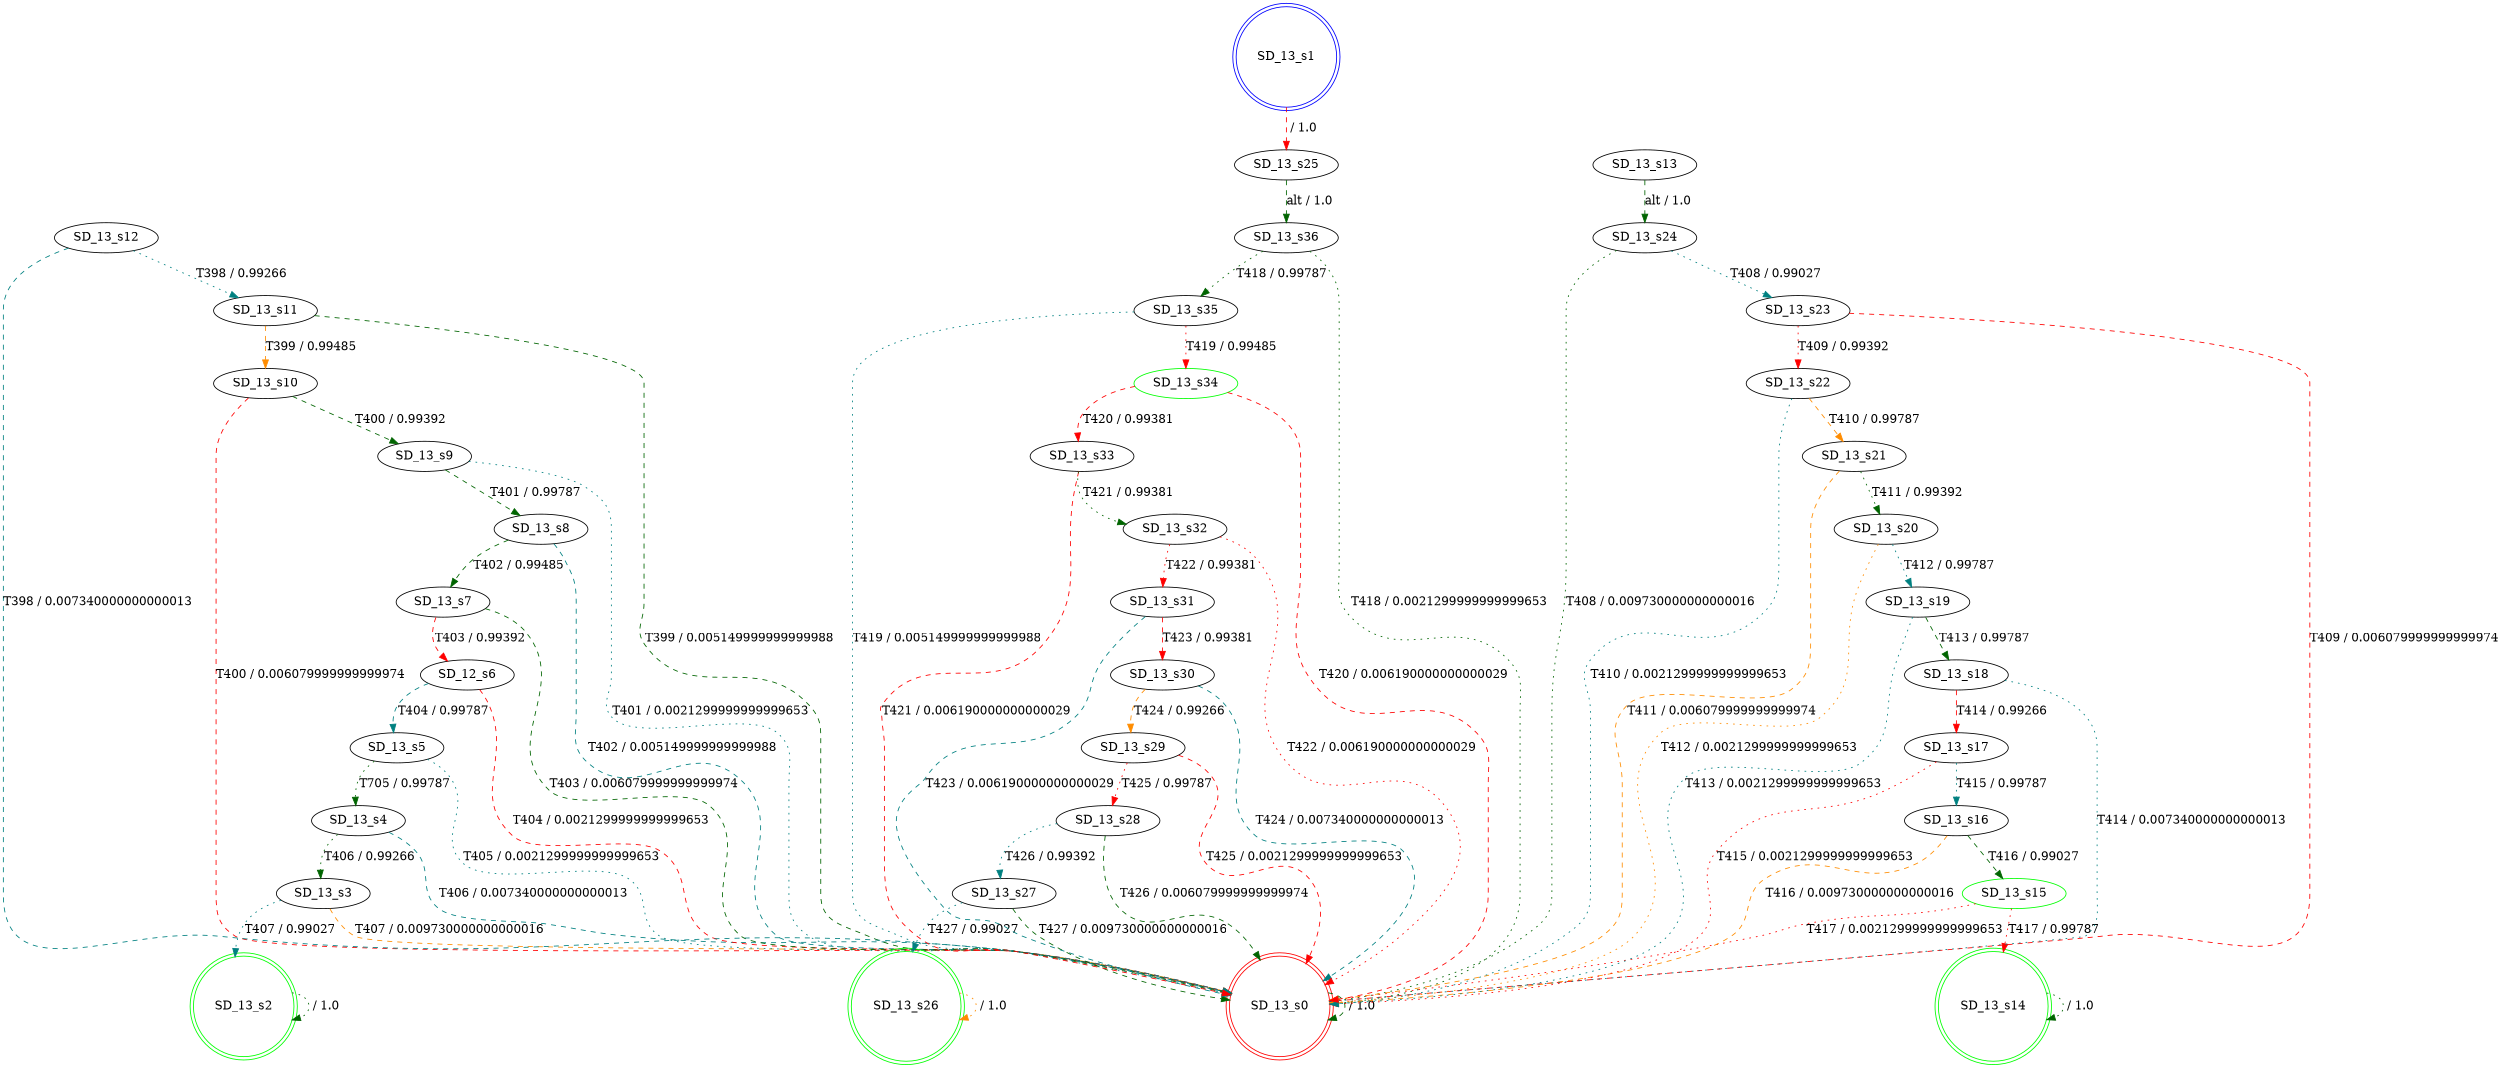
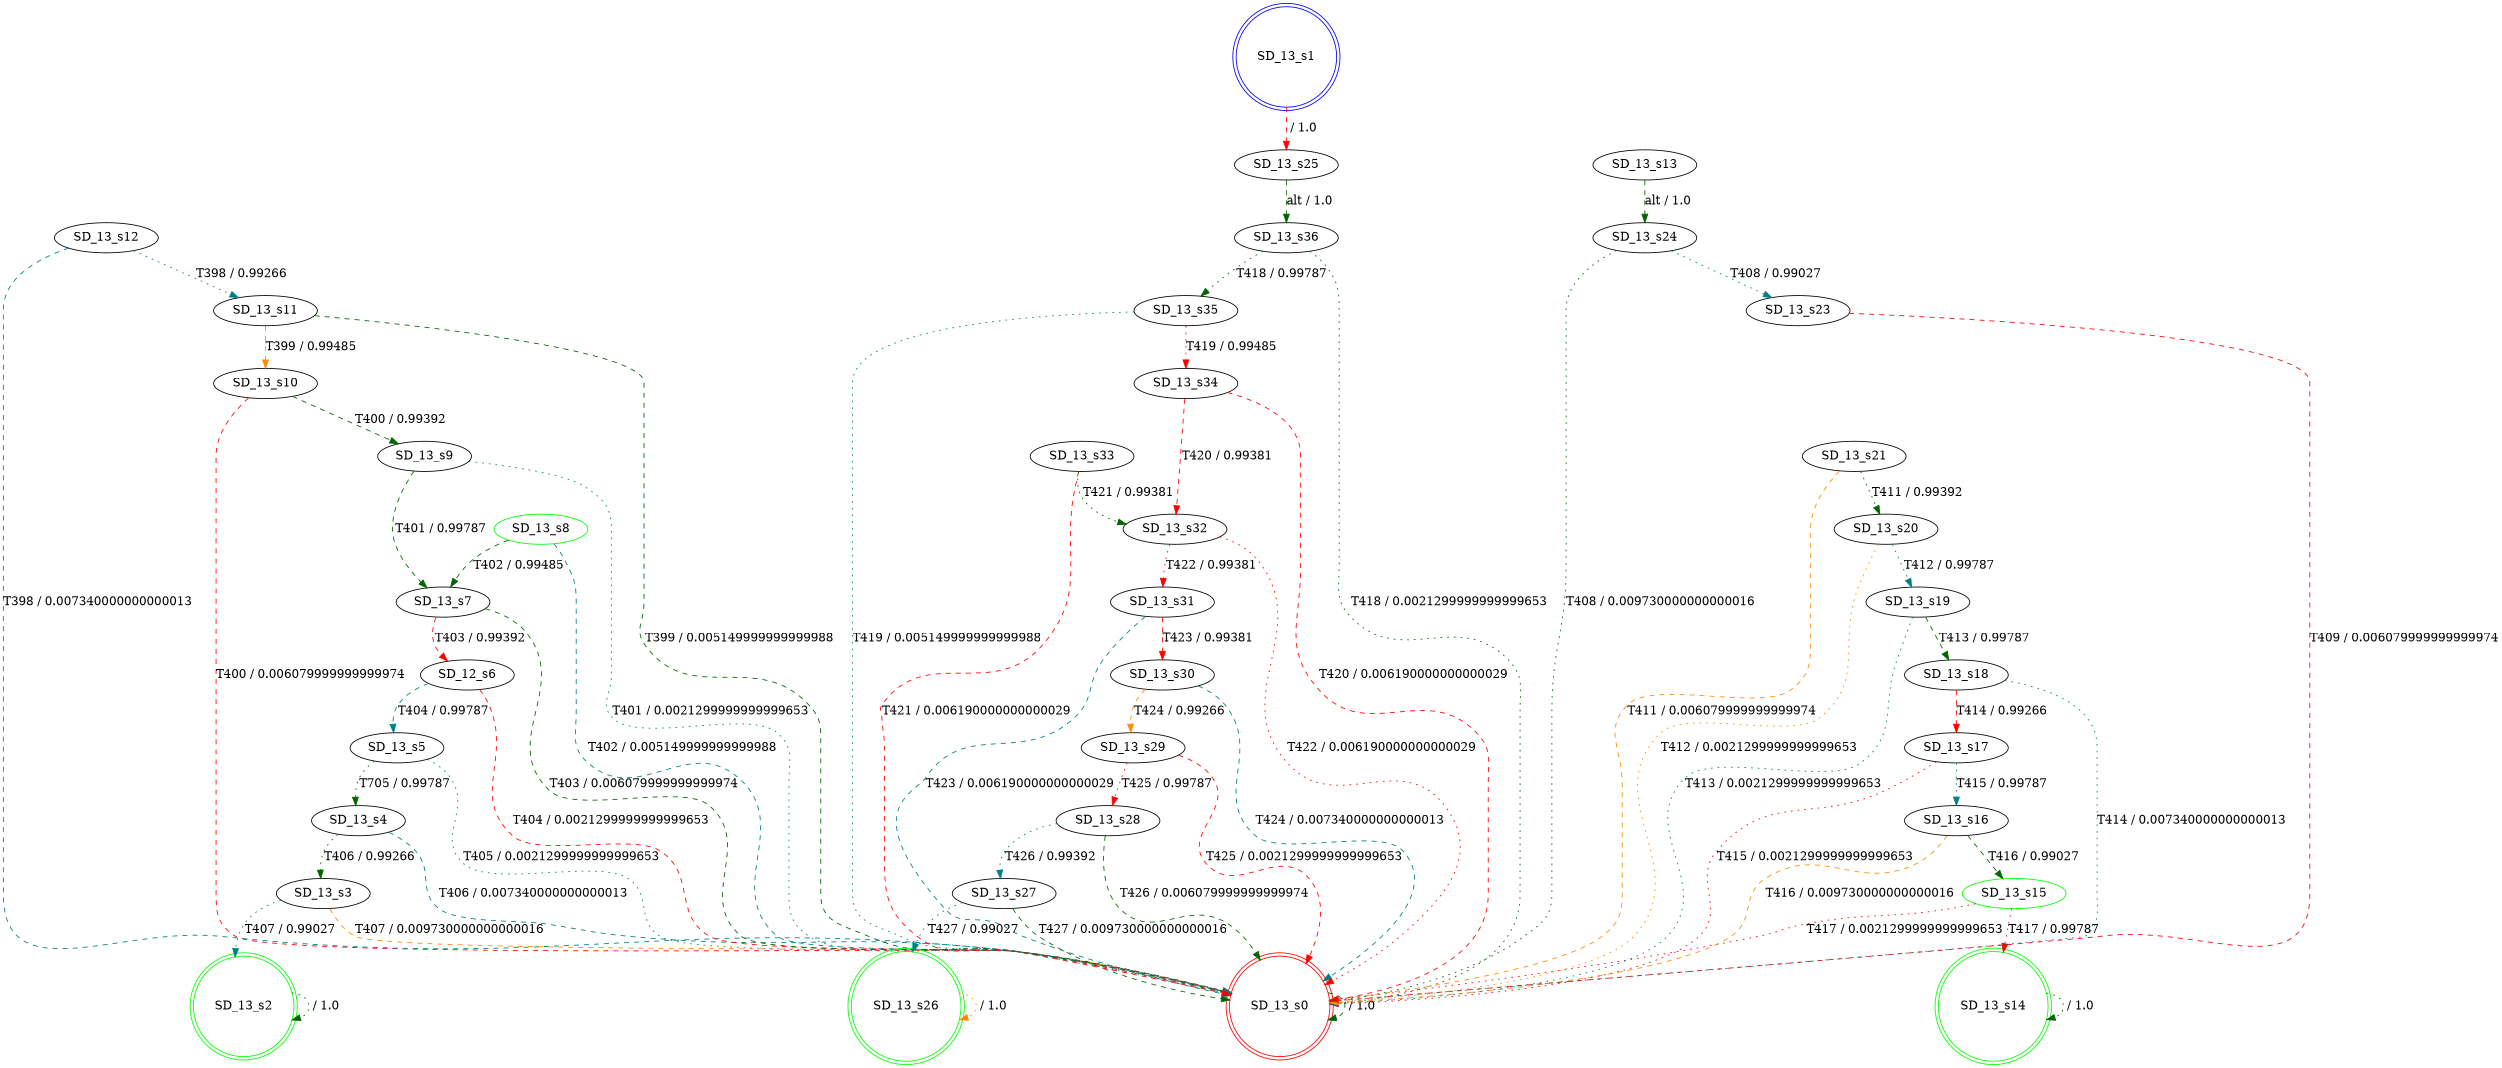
node "SD_13_s34": color green -> black
node "SD_13_s22": removed
edge "SD_13_s34" -> "SD_13_s33": now "SD_13_s34" -> "SD_13_s32"
edge "SD_13_s9" -> "SD_13_s8": now "SD_13_s9" -> "SD_13_s7"
node "SD_13_s8": color black -> green
